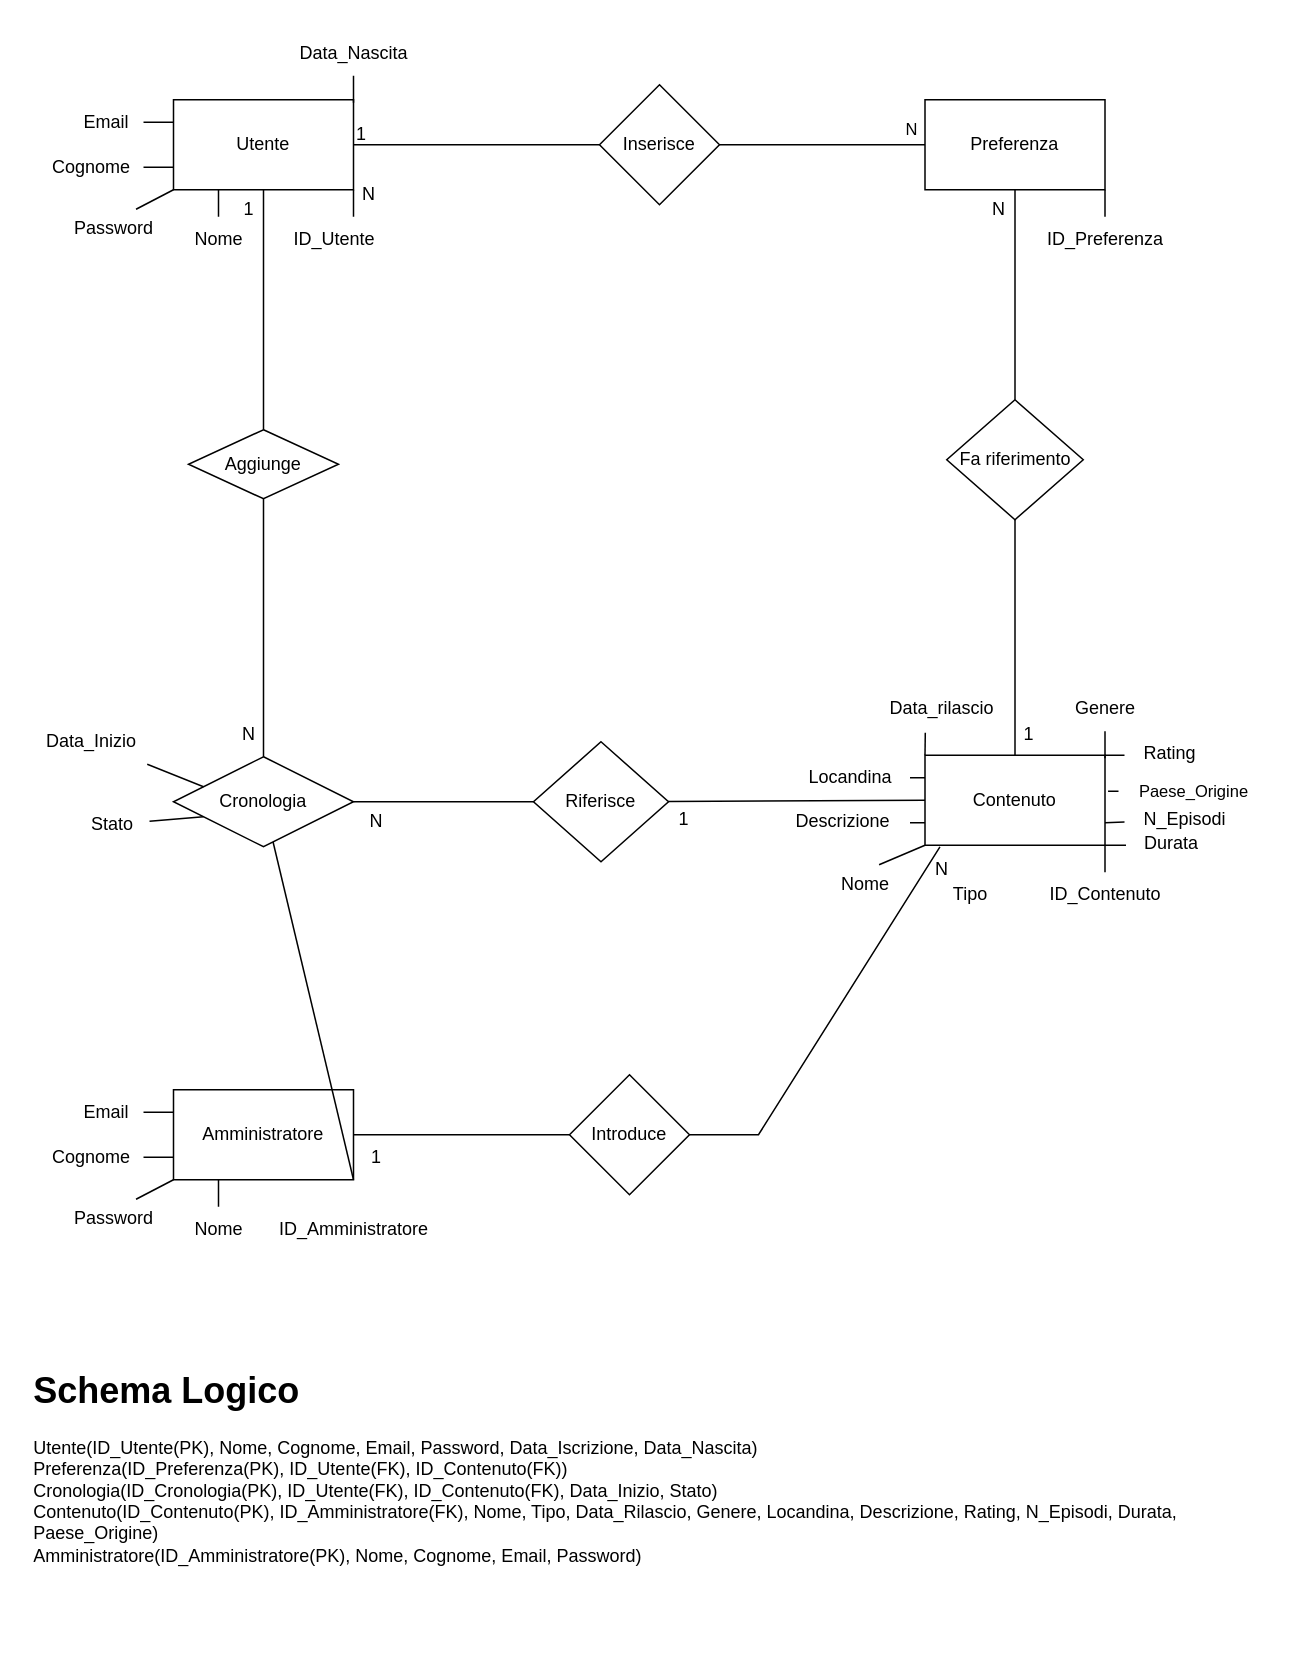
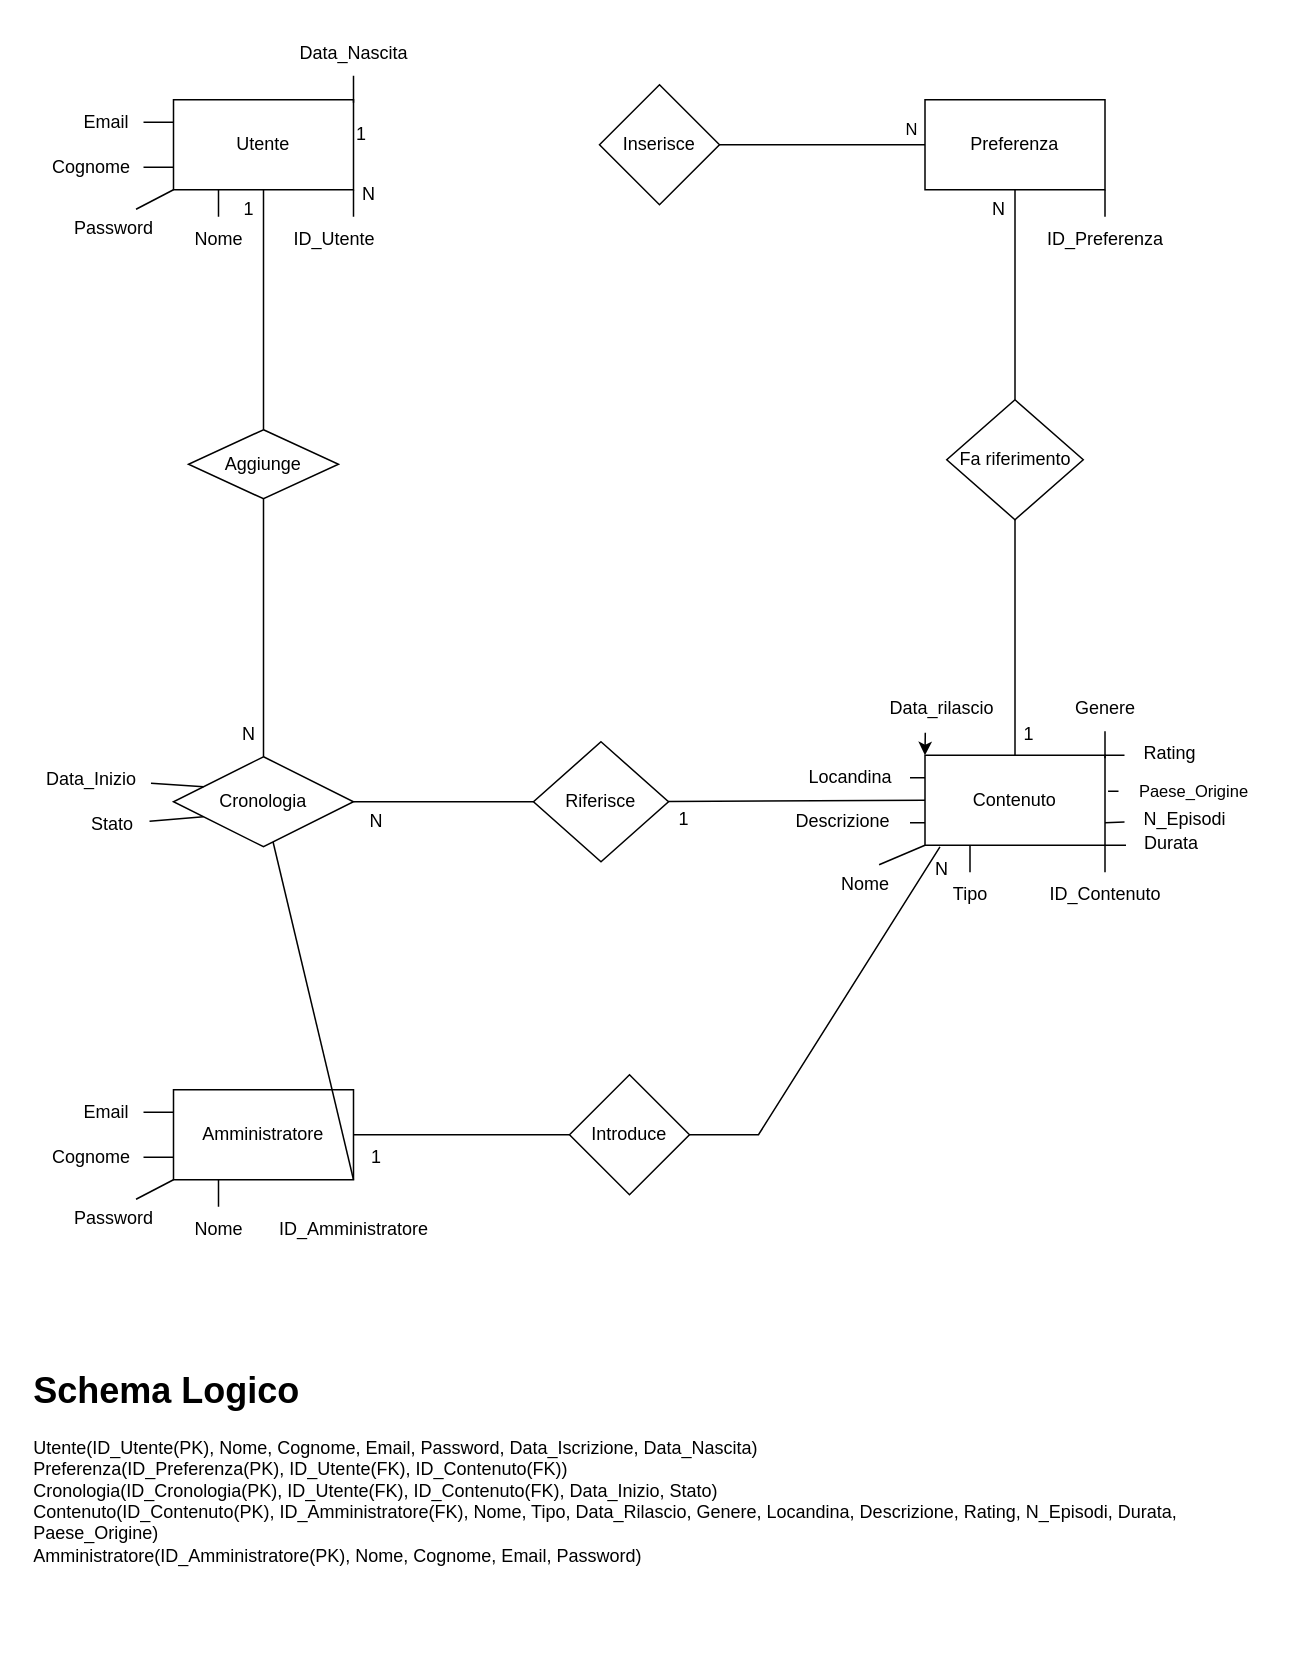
edge "Utente" -- "Inserisce": removed
node "Data_Inizio": moved (91, 742) -> (91, 779)
edge "Data_rilascio" -- "Contenuto": arrowhead none -> classic
edge "Contenuto" -- "Tipo": added
